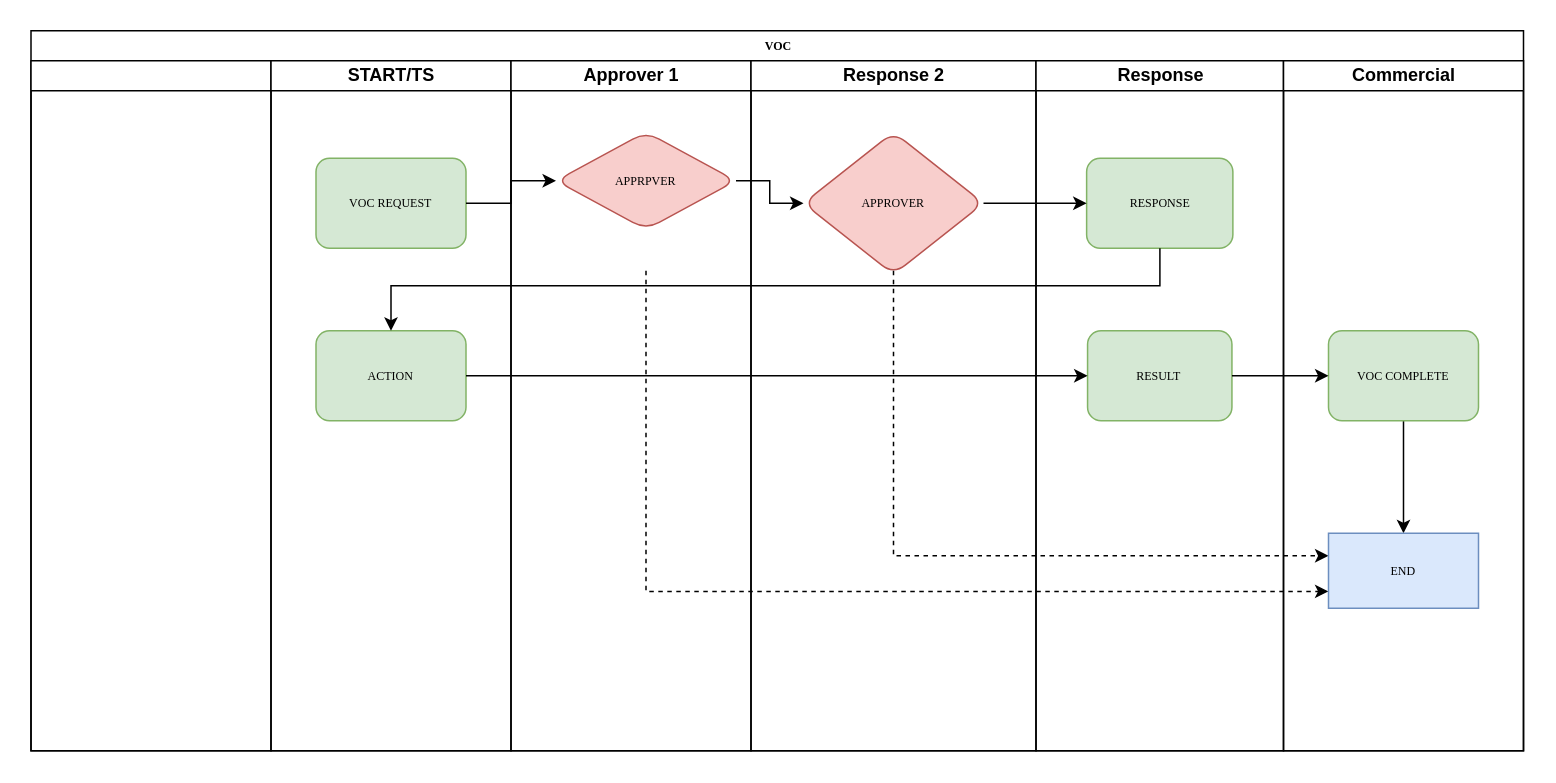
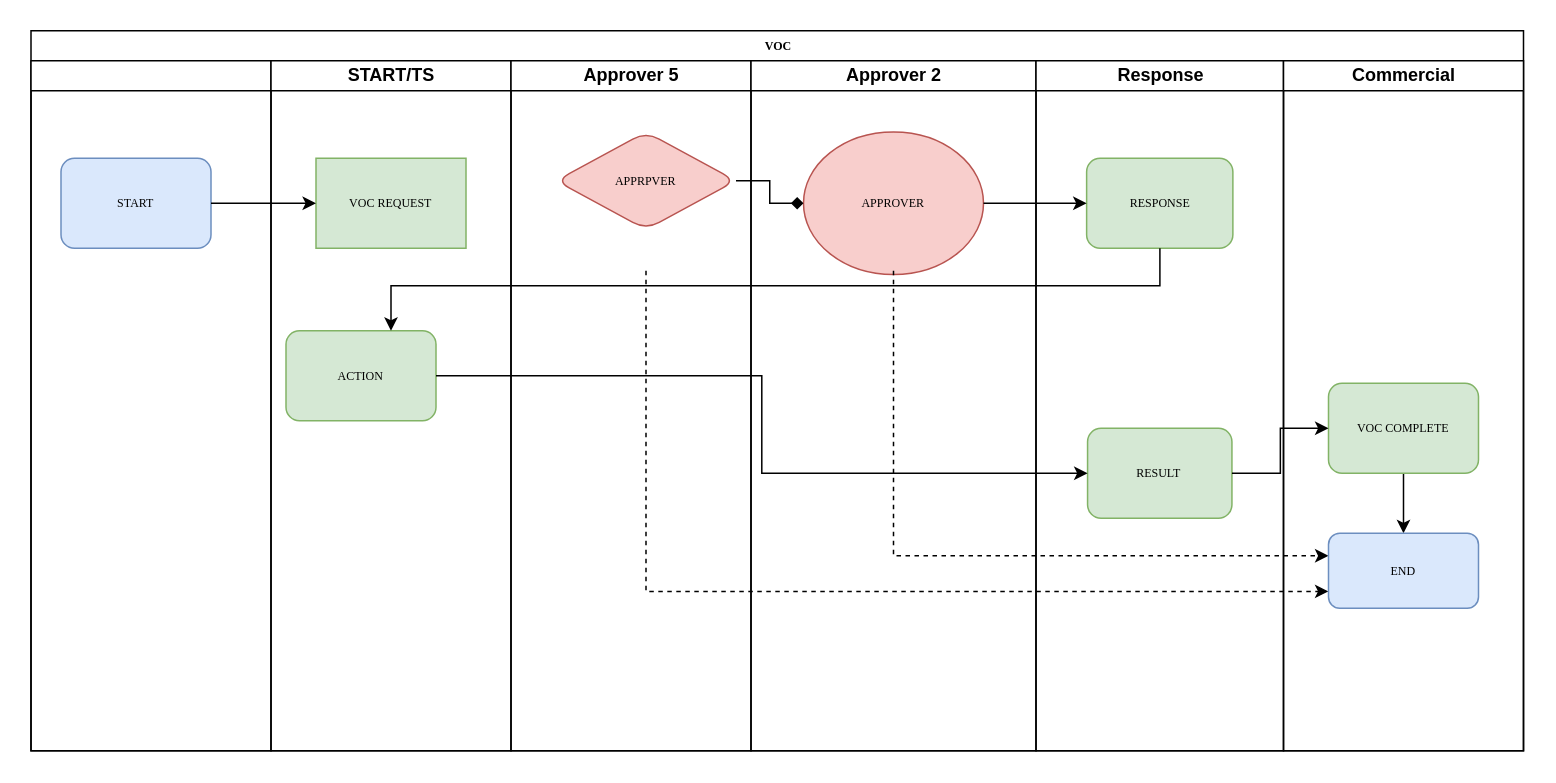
node "Approver 1": label "Approver 1" -> "Approver 5"
node "Response 2": label "Response 2" -> "Approver 2"
node "START": added
edge "START" -> "VOC REQUEST": added
node "VOC REQUEST": shape rounded rectangle -> rectangle
edge "VOC REQUEST" -> "APPRPVER": removed
edge "APPRPVER" -> "APPROVER": arrowhead classic -> diamond
node "APPROVER": shape diamond -> ellipse
node "ACTION": moved (391, 376) -> (361, 376)
node "RESULT": moved (1160, 376) -> (1160, 473)
node "VOC COMPLETE": moved (1403, 376) -> (1403, 428)
node "END": shape rectangle -> rounded rectangle
